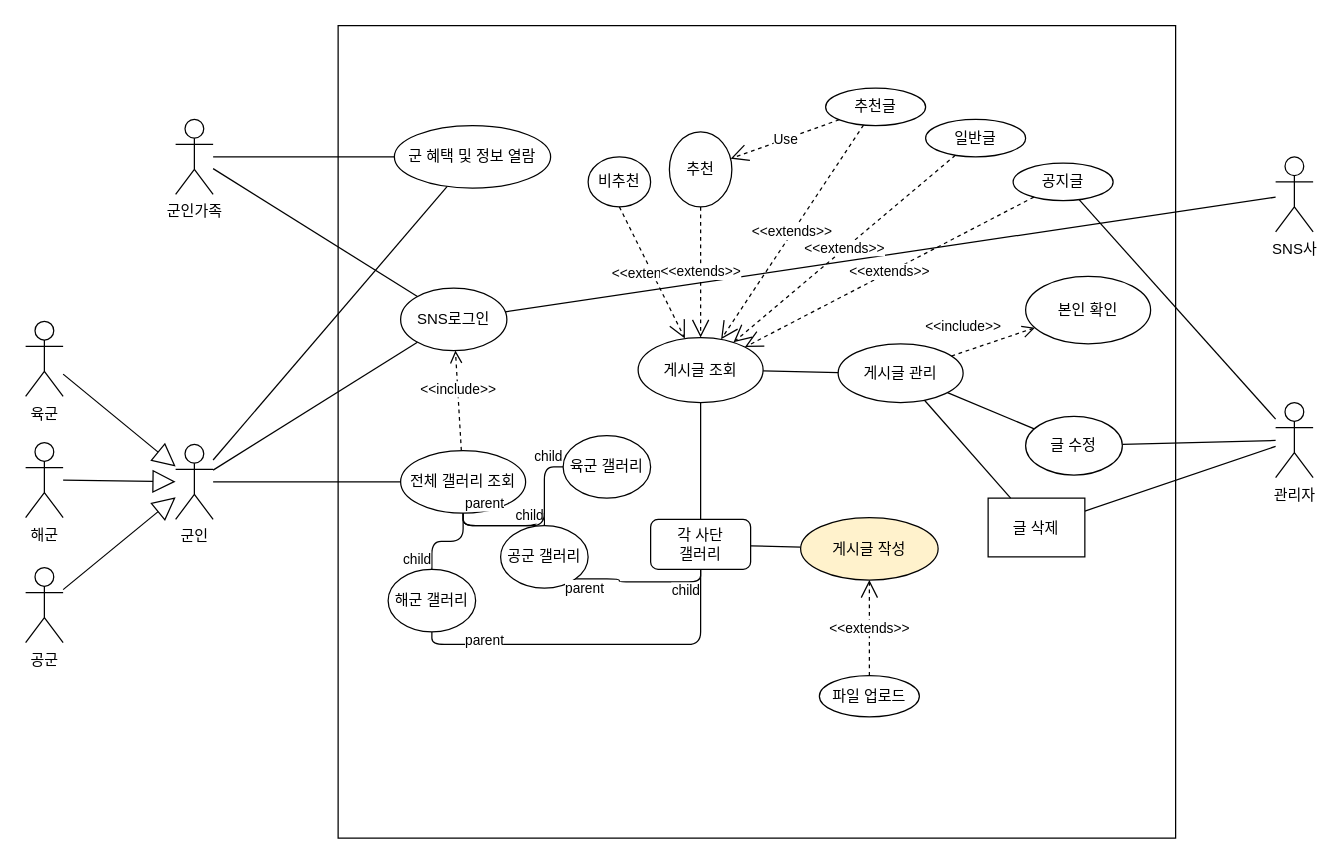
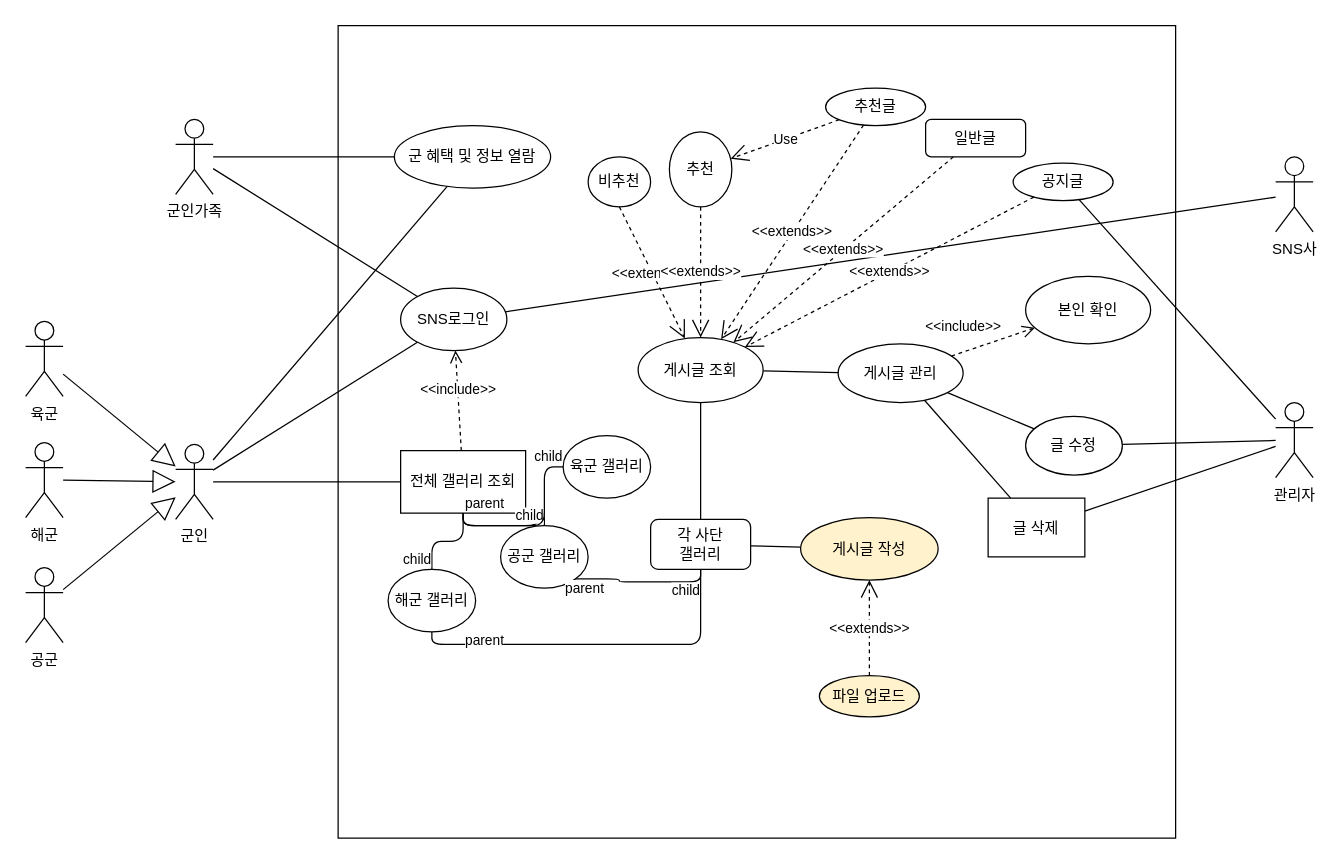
node "일반글": shape ellipse -> rounded rectangle
node "전체 갤러리 조회": shape ellipse -> rectangle
node "파일 업로드": fillcolor #ffffff -> #fff2cc
